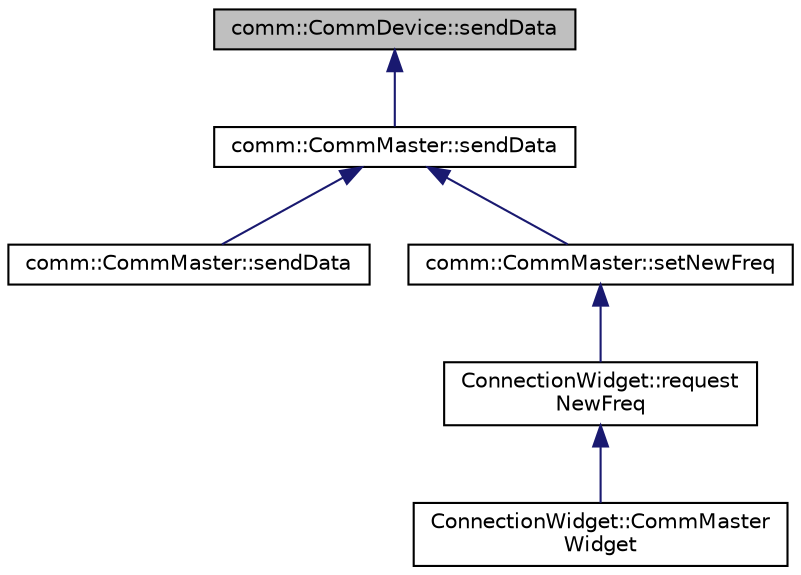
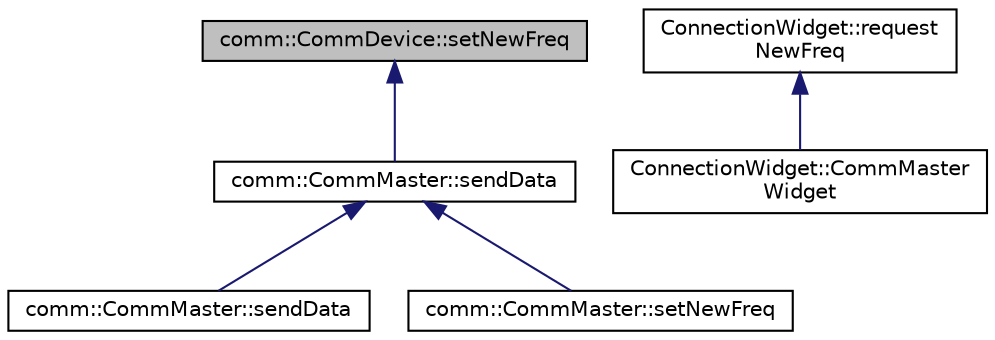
node "comm::CommDevice::sendData": label "comm::CommDevice::sendData" -> "comm::CommDevice::setNewFreq"
edge "ConnectionWidget::request NewFreq" -> "comm::CommMaster::setNewFreq": removed
